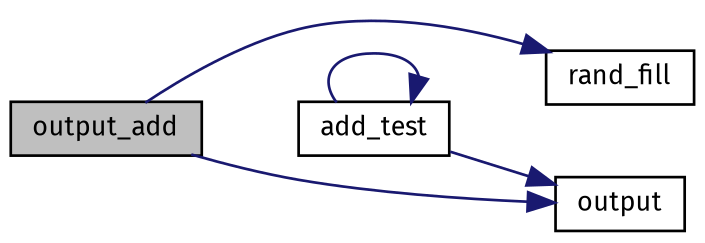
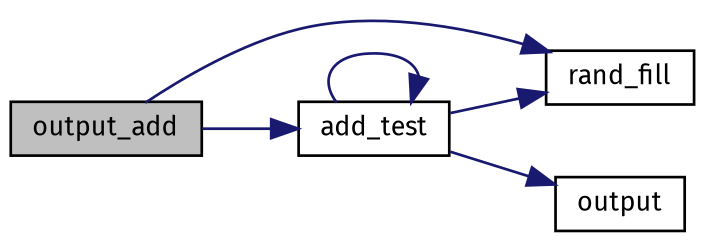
edge "add_test" -> "rand_fill": added
edge "output_add" -> "output": now "output_add" -> "add_test"
